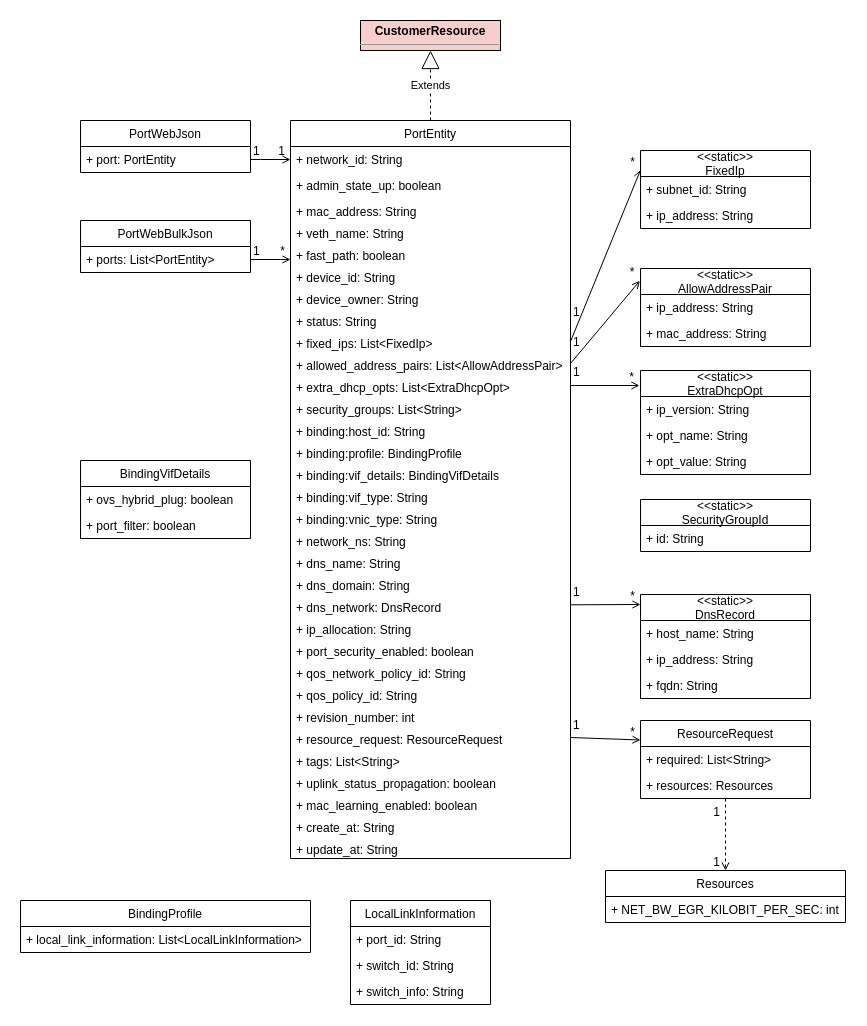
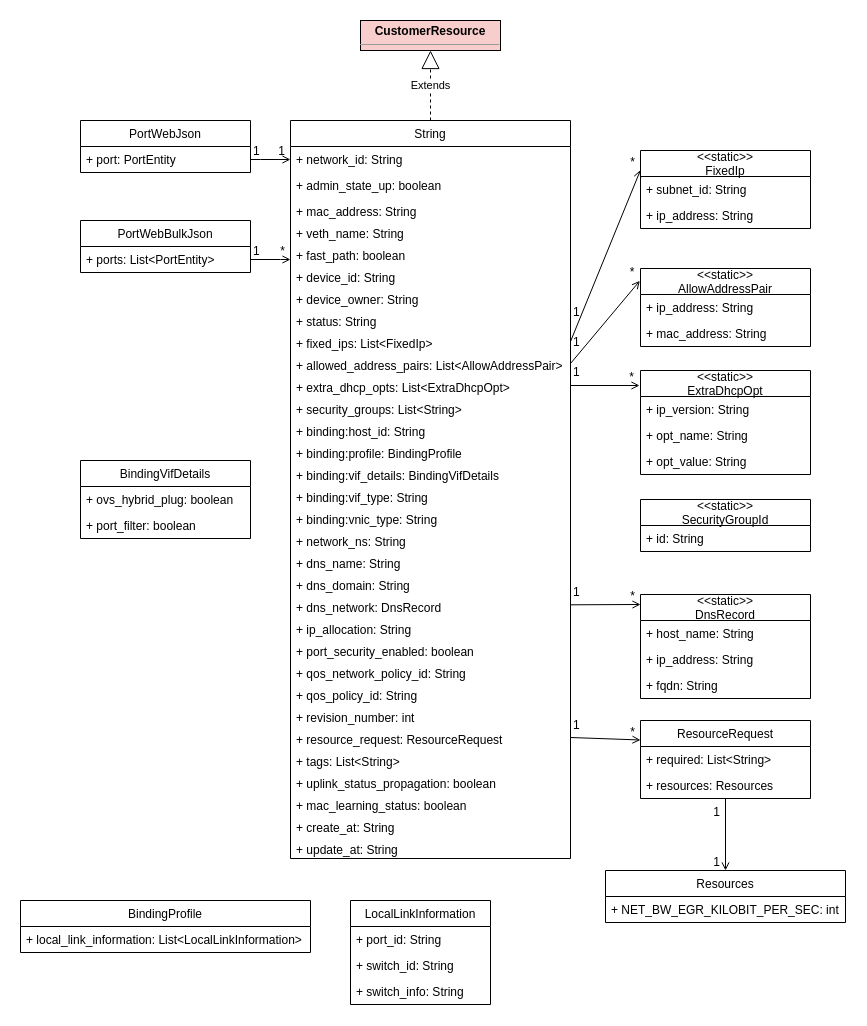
node "PortEntity": label "PortEntity" -> "String"
node "+ mac_learning_enabled: boolean": label "+ mac_learning_enabled: boolean" -> "+ mac_learning_status: boolean"
edge "+ resources: Resources" -> "Resources": style dashed -> solid
